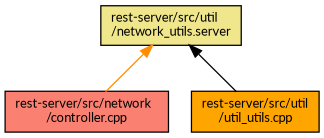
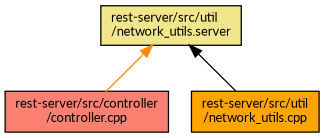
node "rest-server/src/network /controller.cpp": label "rest-server/src/network /controller.cpp" -> "rest-server/src/controller /controller.cpp"
node "rest-server/src/util /util_utils.cpp": label "rest-server/src/util /util_utils.cpp" -> "rest-server/src/util /network_utils.cpp"
